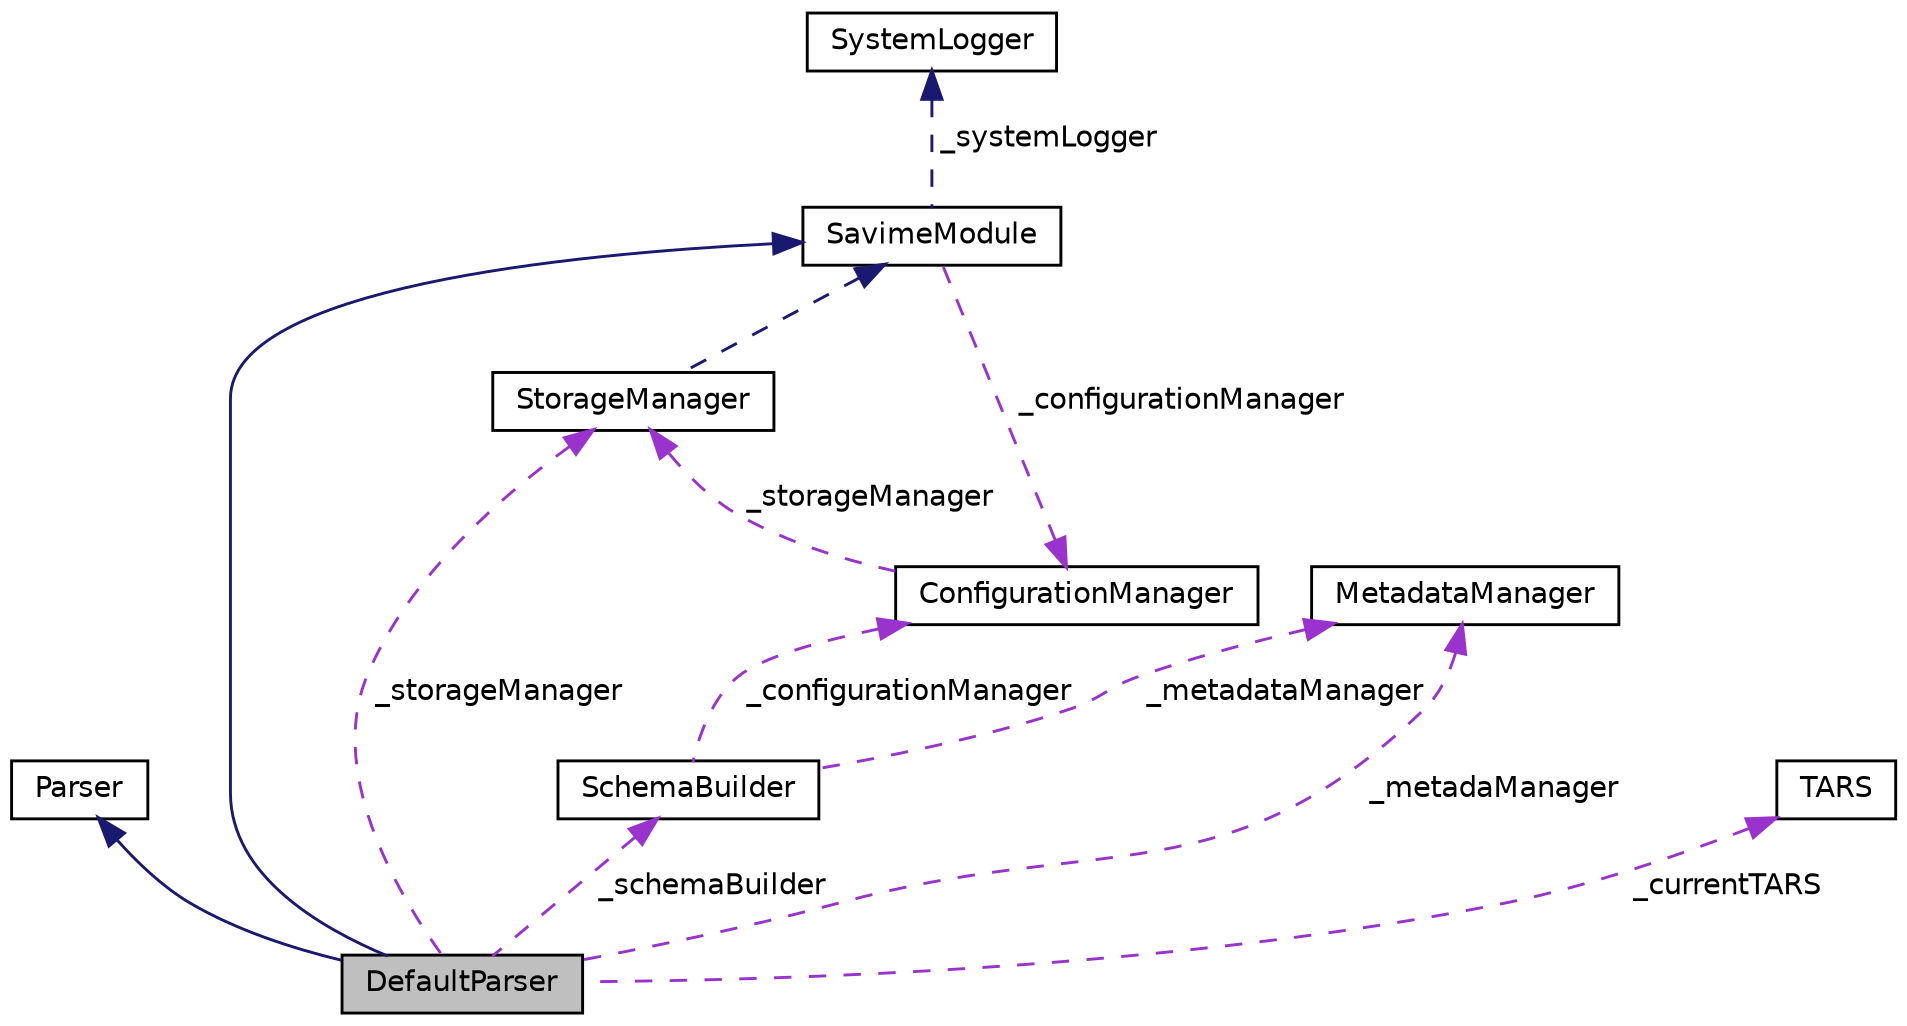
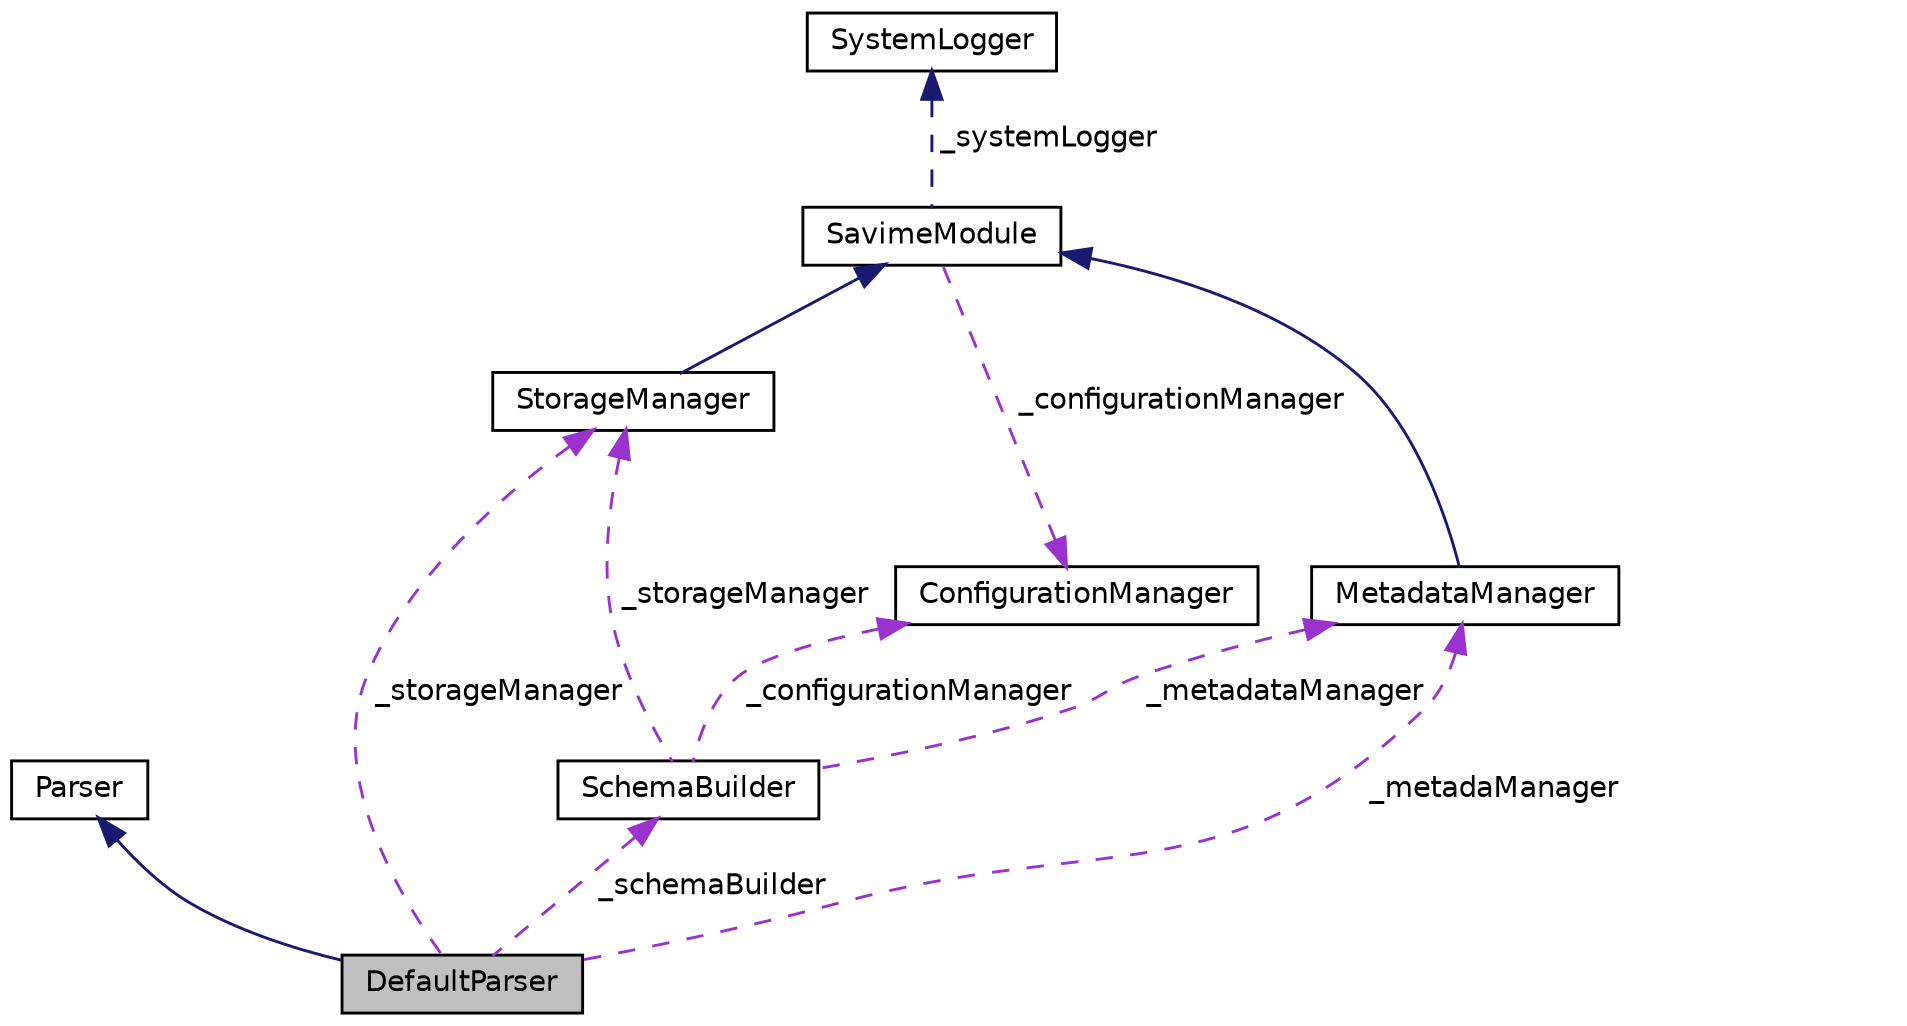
edge "StorageManager" -> "SavimeModule": style dashed -> solid
edge "DefaultParser" -> "SavimeModule": now "MetadataManager" -> "SavimeModule"
edge "ConfigurationManager" -> "StorageManager": now "SchemaBuilder" -> "StorageManager"
node "TARS": removed
